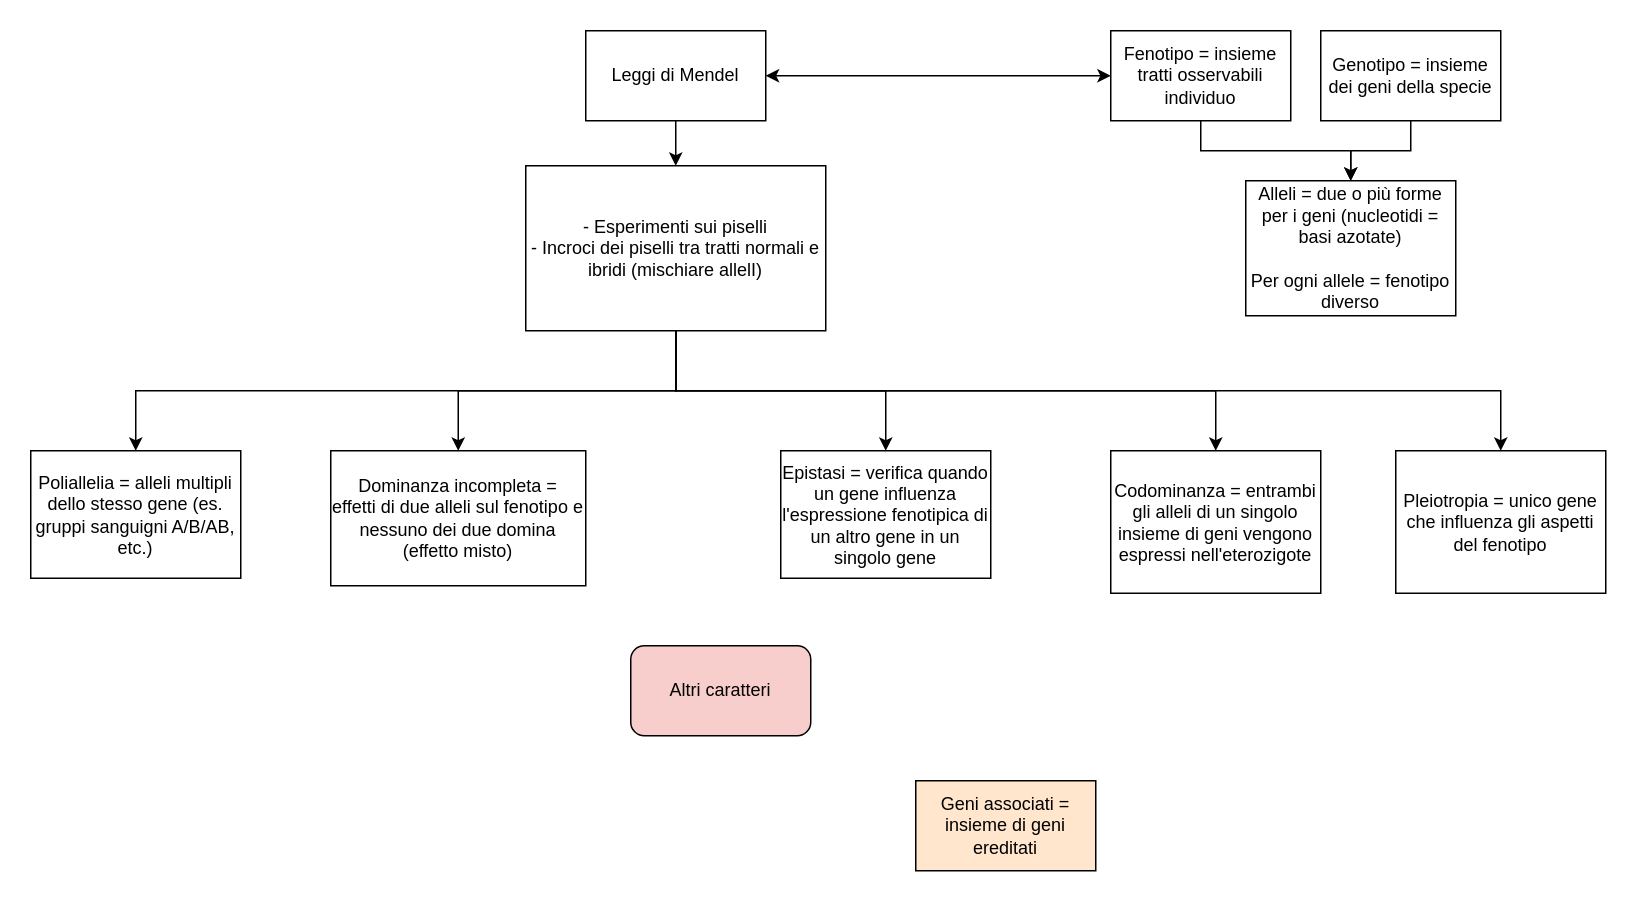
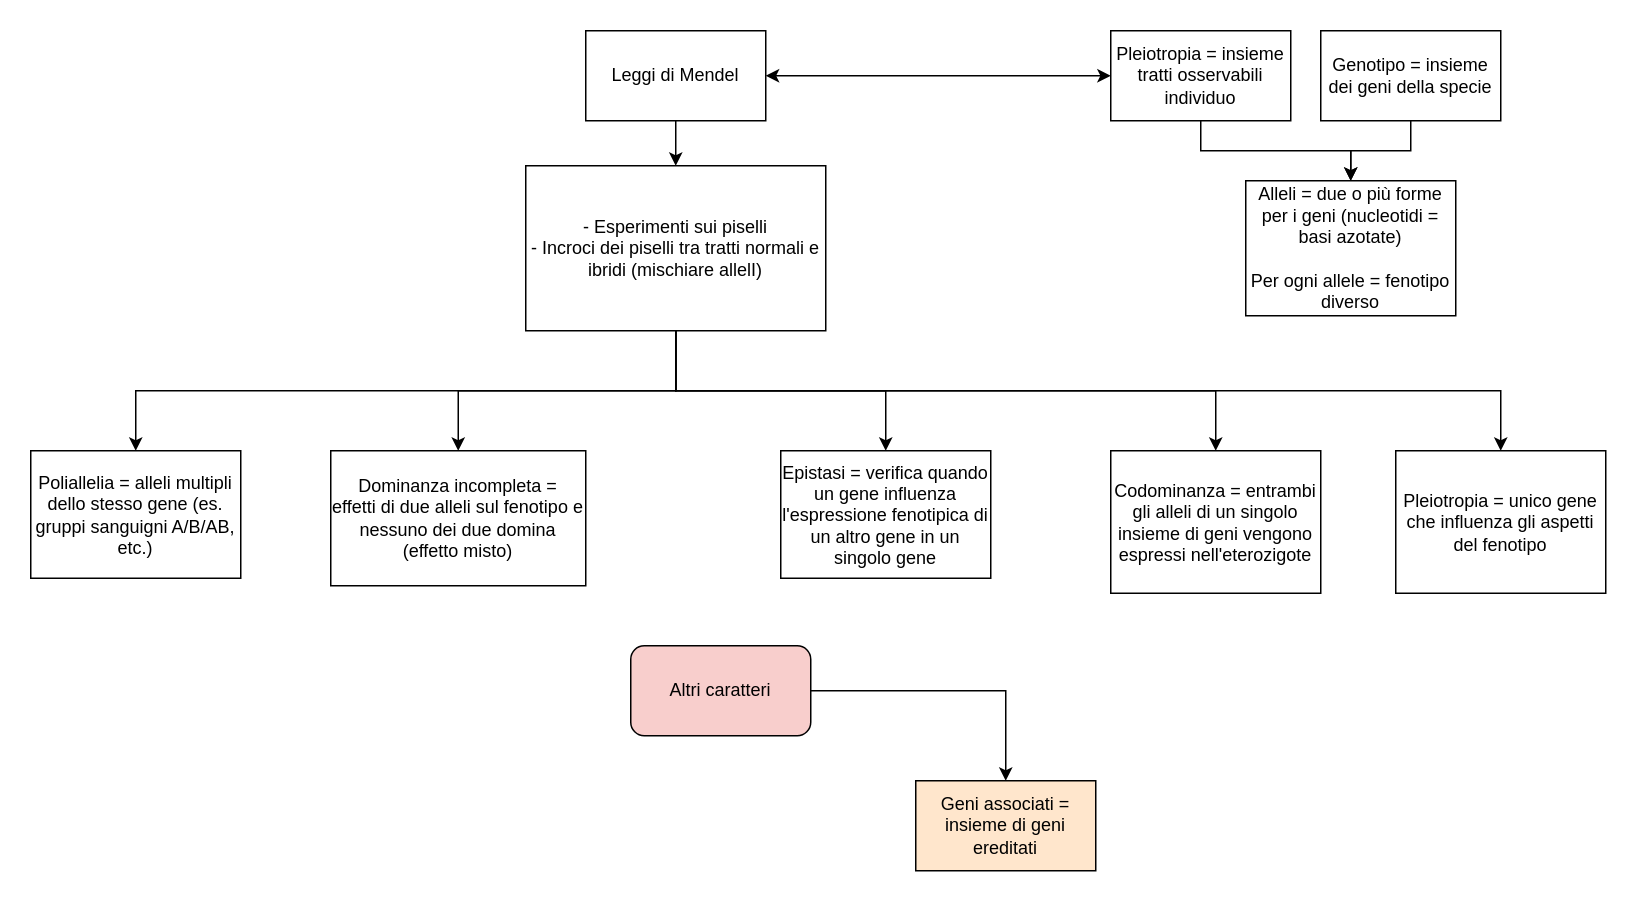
node "Fenotipo = insieme tratti osservabili individuo": label "Fenotipo = insieme tratti osservabili individuo" -> "Pleiotropia = insieme tratti osservabili individuo"
edge "Altri caratteri" -> "Geni associati = insieme di geni ereditati": added
